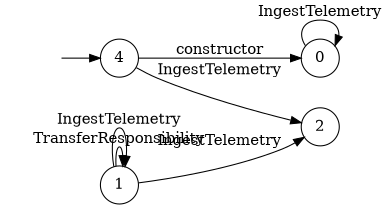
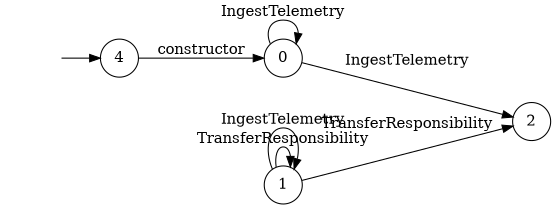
edge "4" -> "2": now "0" -> "2"
edge "1" -> "2": label "IngestTelemetry" -> "TransferResponsibility"
